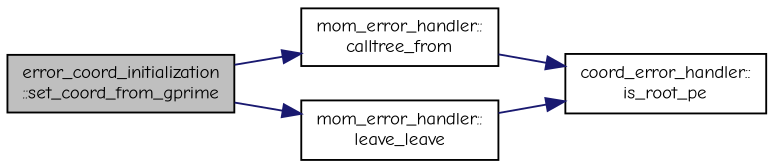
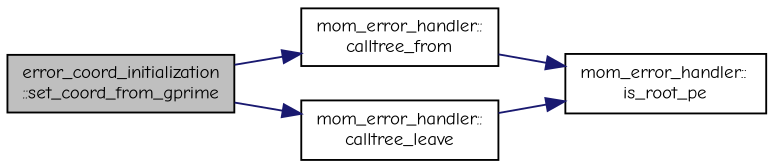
node "coord_error_handler:: is_root_pe": label "coord_error_handler:: is_root_pe" -> "mom_error_handler:: is_root_pe"
node "mom_error_handler:: leave_leave": label "mom_error_handler:: leave_leave" -> "mom_error_handler:: calltree_leave"
